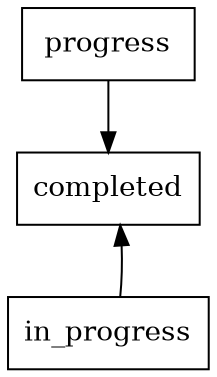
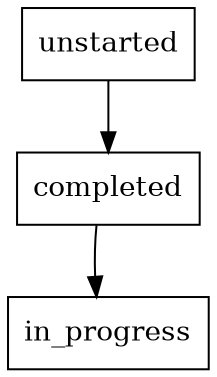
node "progress": label "progress" -> "unstarted"
edge "in_progress" -> "completed": reversed
